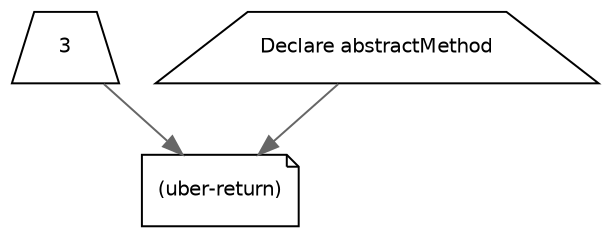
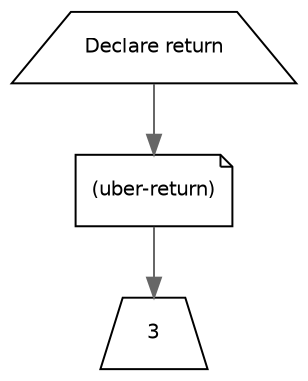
node "Declare abstractMethod": label "Declare abstractMethod" -> "Declare return"
edge "3" -> "(uber-return)": reversed
